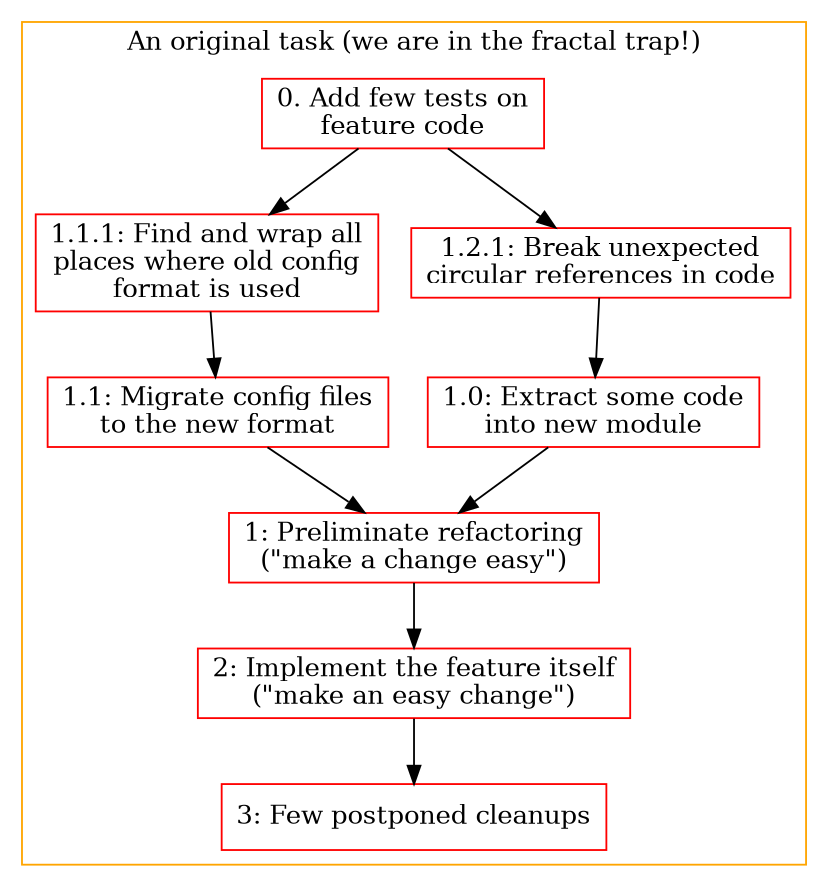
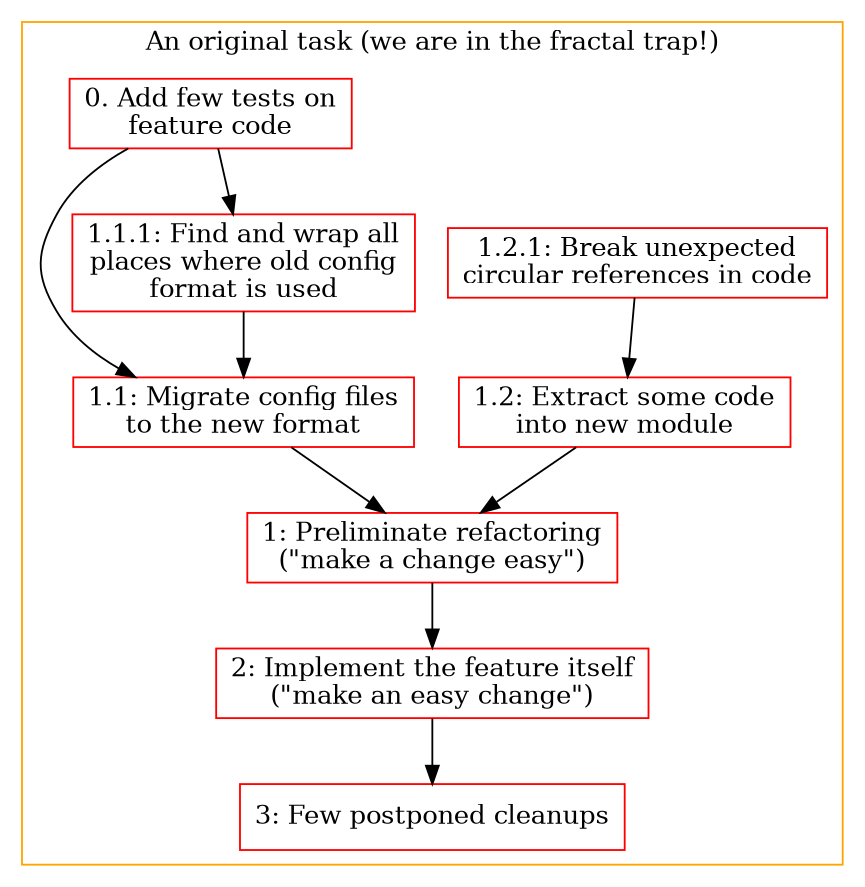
edge "0. Add few tests on feature code" -> "1.2.1: Break unexpected circular references in code": now "0. Add few tests on feature code" -> "1.1: Migrate config files to the new format"
node "1.0: Extract some code into new module": label "1.0: Extract some code into new module" -> "1.2: Extract some code into new module"
